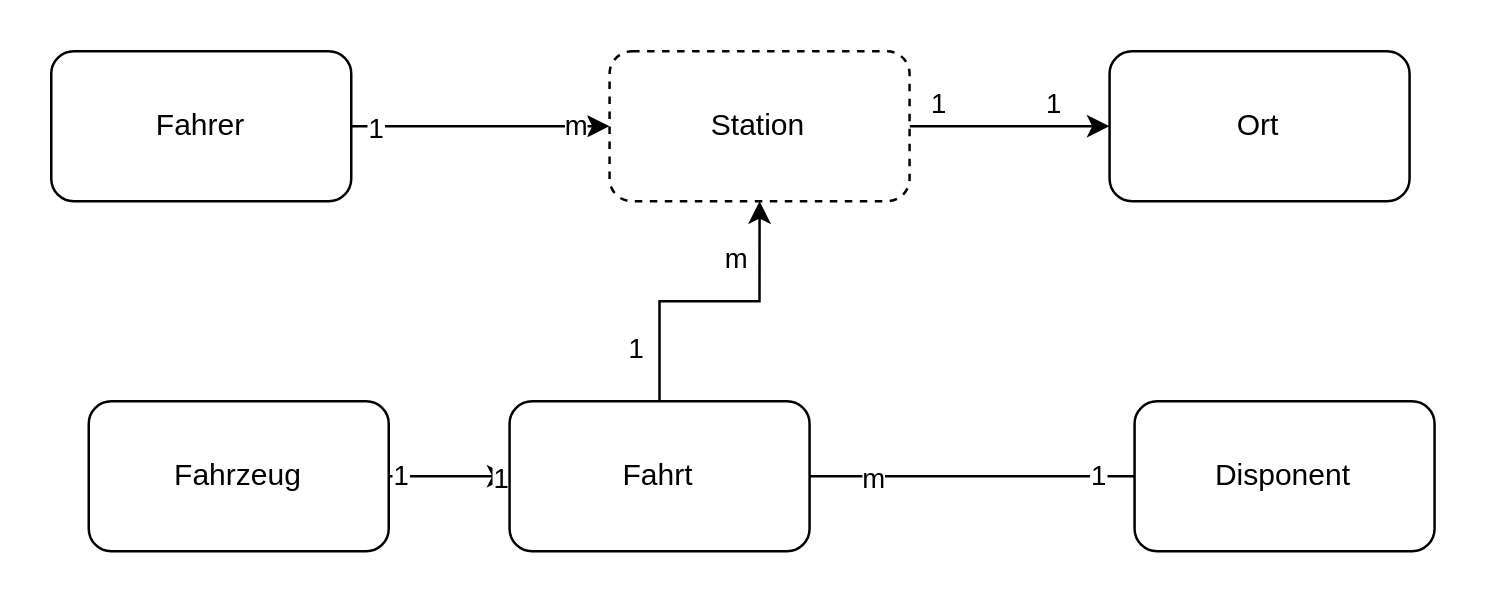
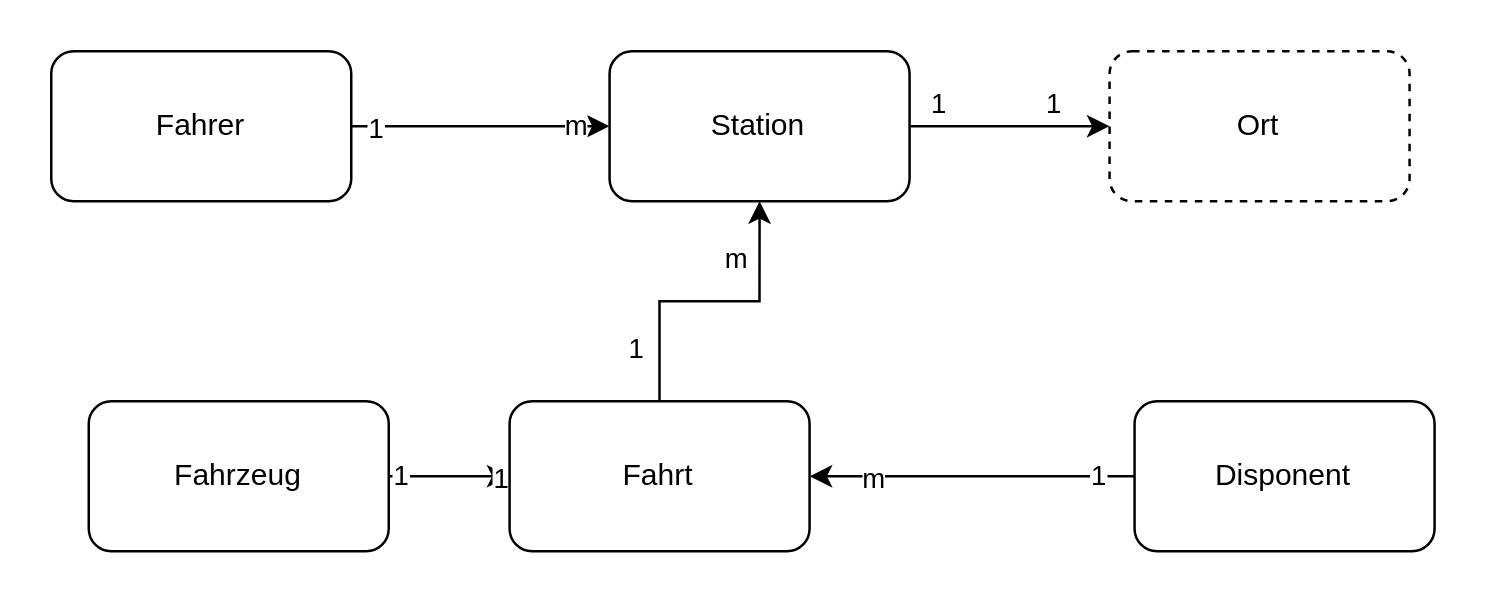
node "Station": style dashed -> solid
node "Ort": style solid -> dashed
edge "Fahrt" -- "Disponent": arrowhead none -> classic
